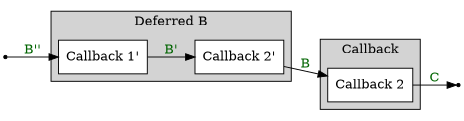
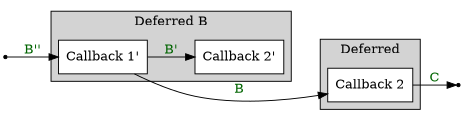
cluster "Callback": label "Callback" -> "Deferred"
edge "Callback 2'" -> "Callback 2": now "Callback 1'" -> "Callback 2"
